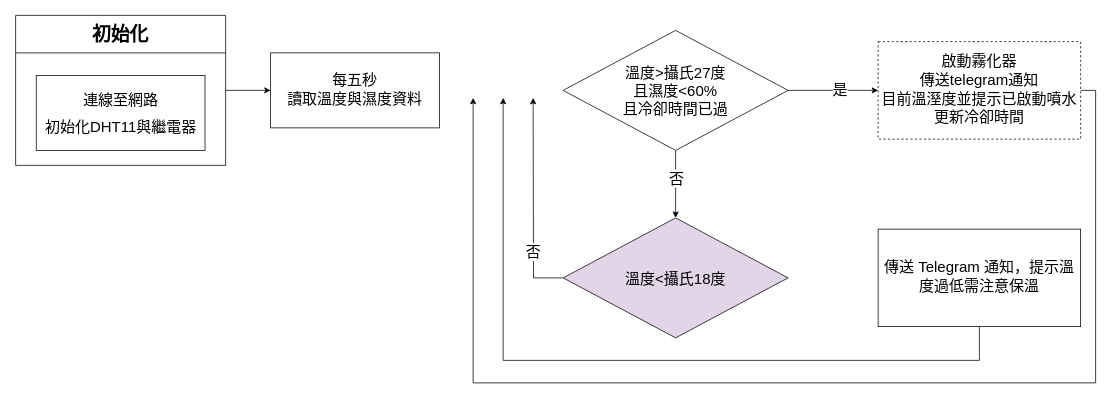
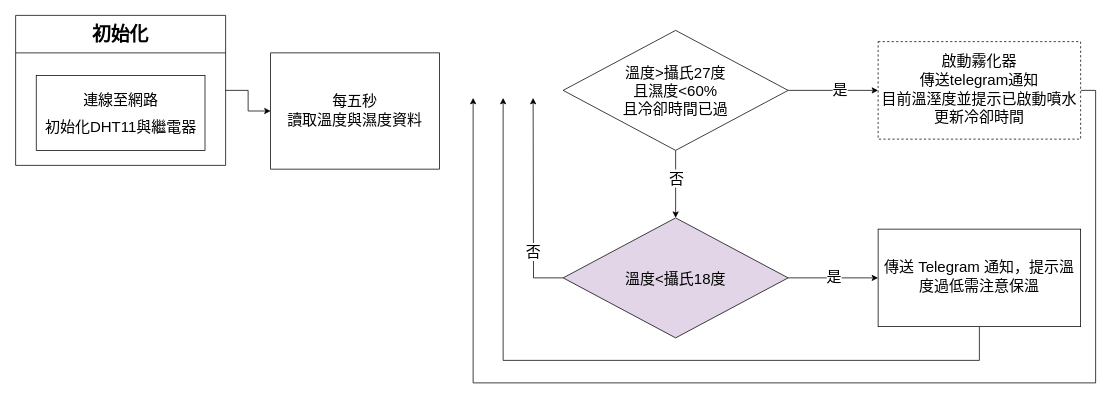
node "每五秒 讀取溫度與濕度資料": size 169x75 -> 169x116
edge "溫度<攝氏18度" -> "傳送 Telegram 通知，提示溫度過低需注意保溫": added, label "是"
